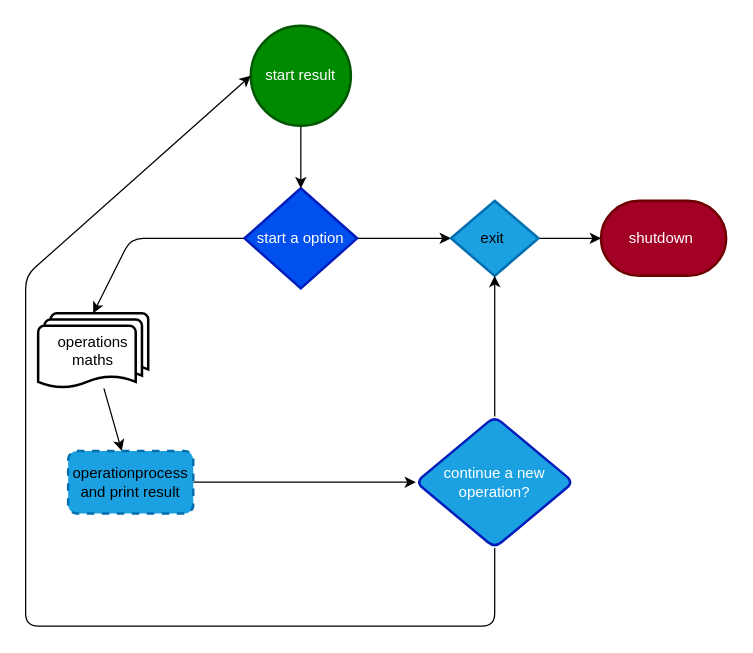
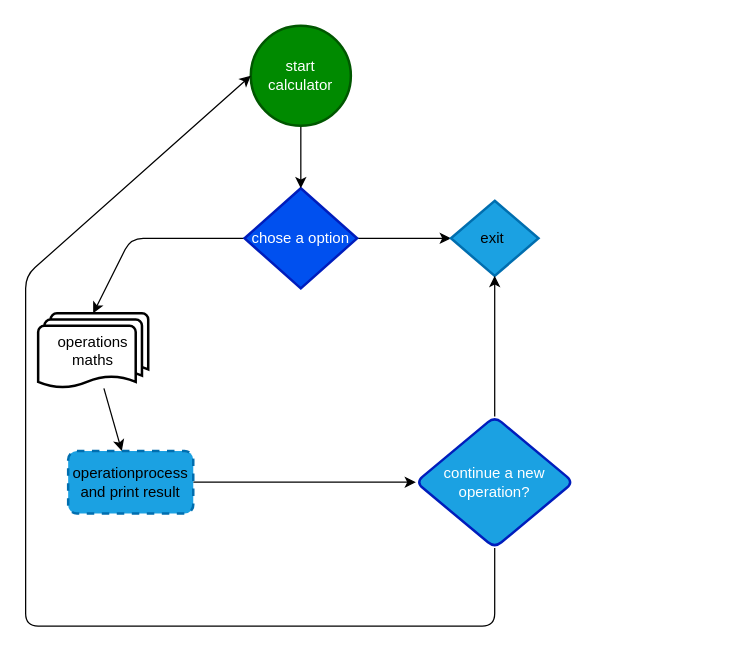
node "start result": label "start result" -> "start calculator"
node "start a option": label "start a option" -> "chose a option"
edge "exit" -> "shutdown": removed
node "shutdown": removed
